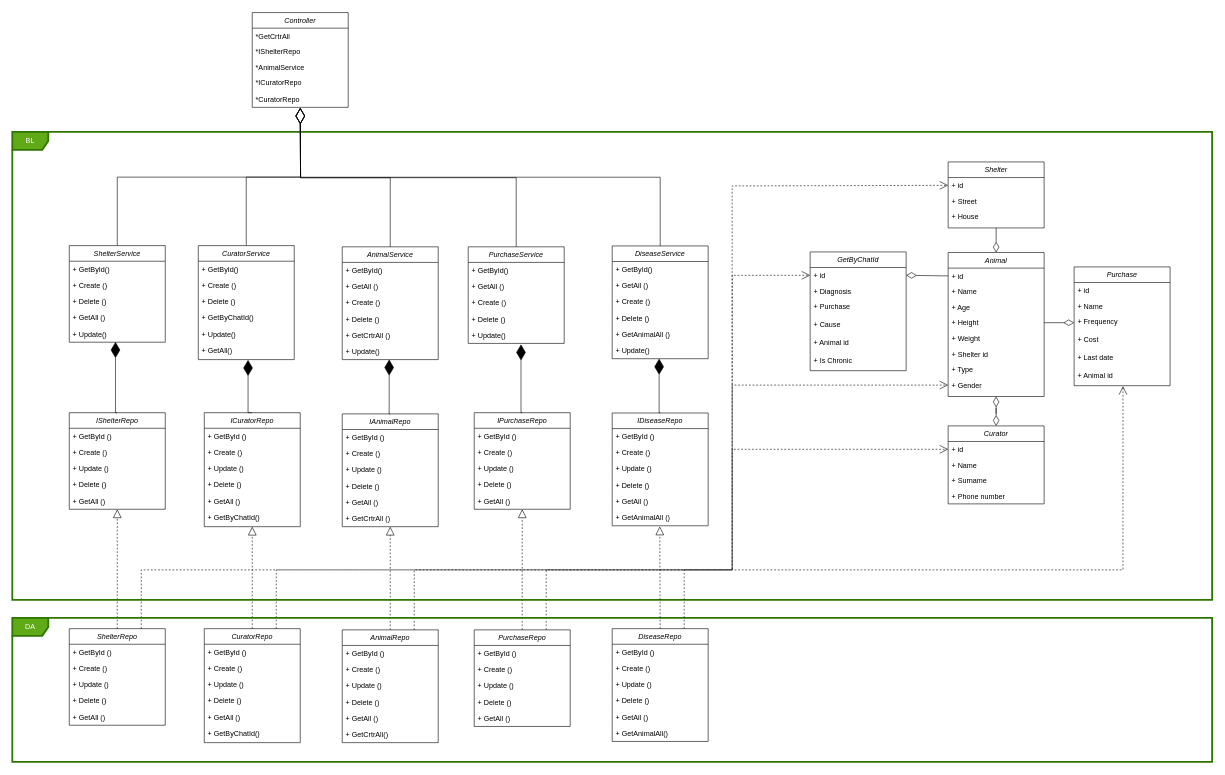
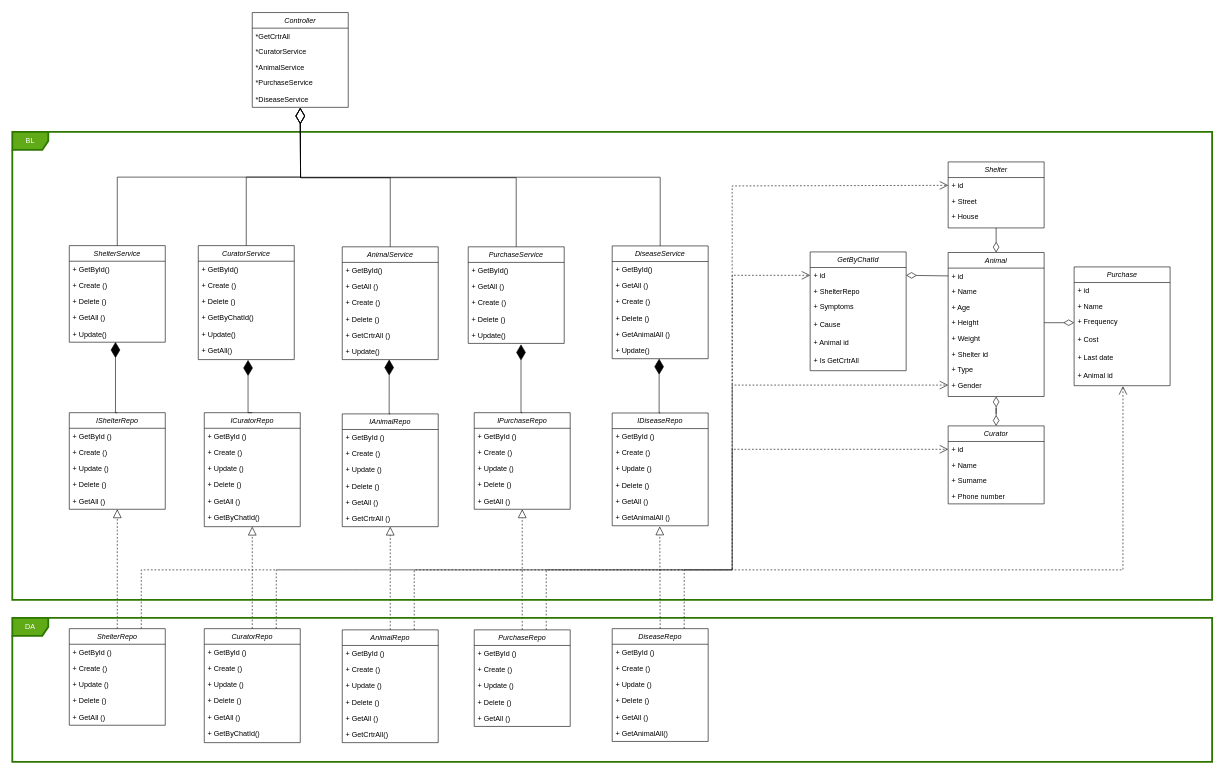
node "*IShelterRepo": label "*IShelterRepo" -> "*CuratorService"
node "*ICuratorRepo": label "*ICuratorRepo" -> "*PurchaseService"
node "*CuratorRepo": label "*CuratorRepo" -> "*DiseaseService"
node "+ Diagnosis": label "+ Diagnosis" -> "+ ShelterRepo"
node "+ Purchase": label "+ Purchase" -> "+ Symptoms"
node "+ Is Chronic": label "+ Is Chronic" -> "+ Is GetCrtrAll"
